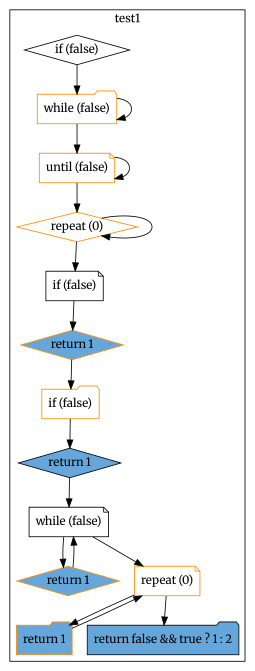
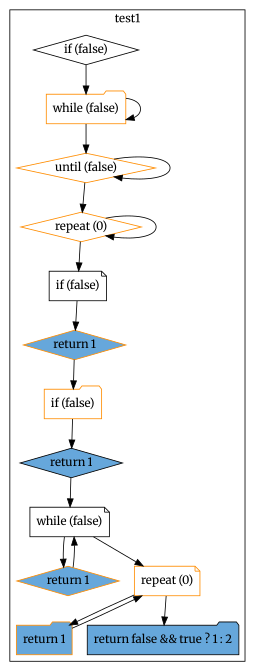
node "until (false)": shape note -> diamond
